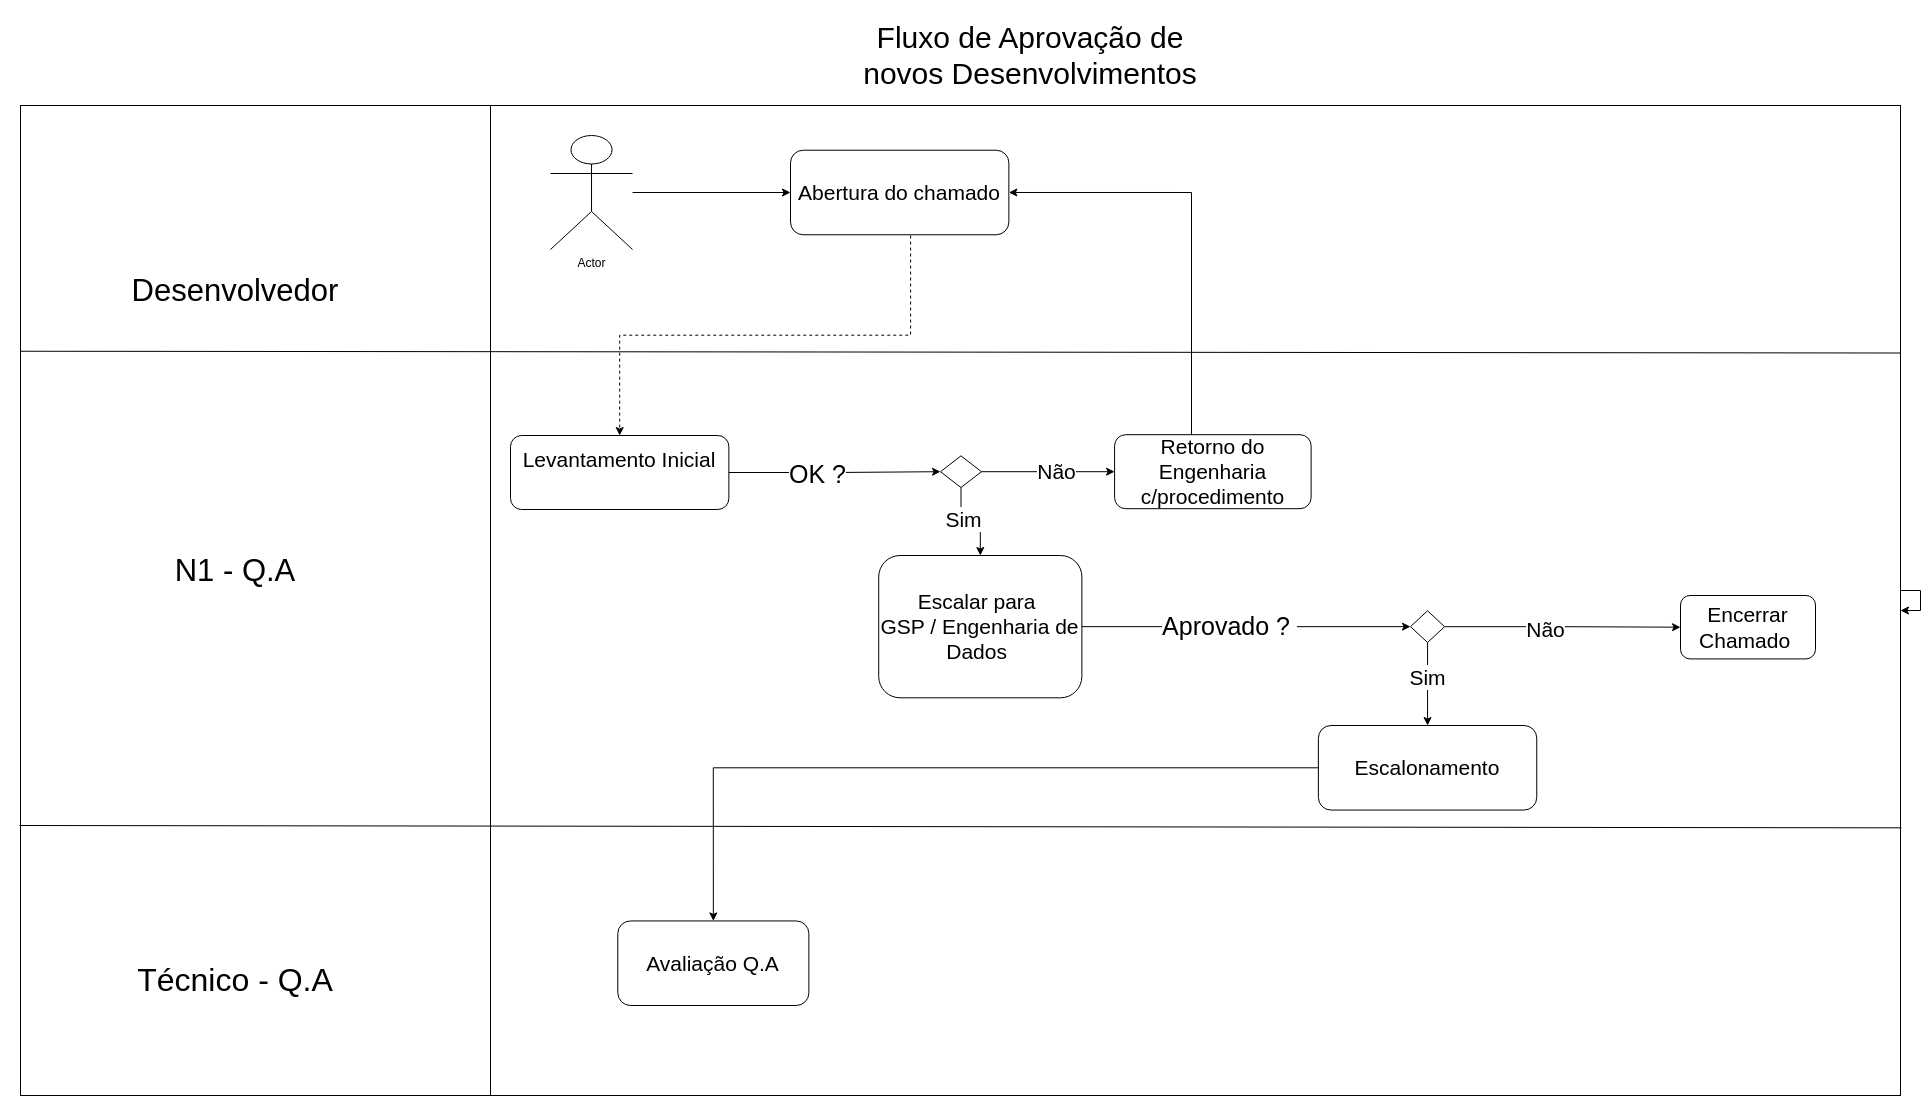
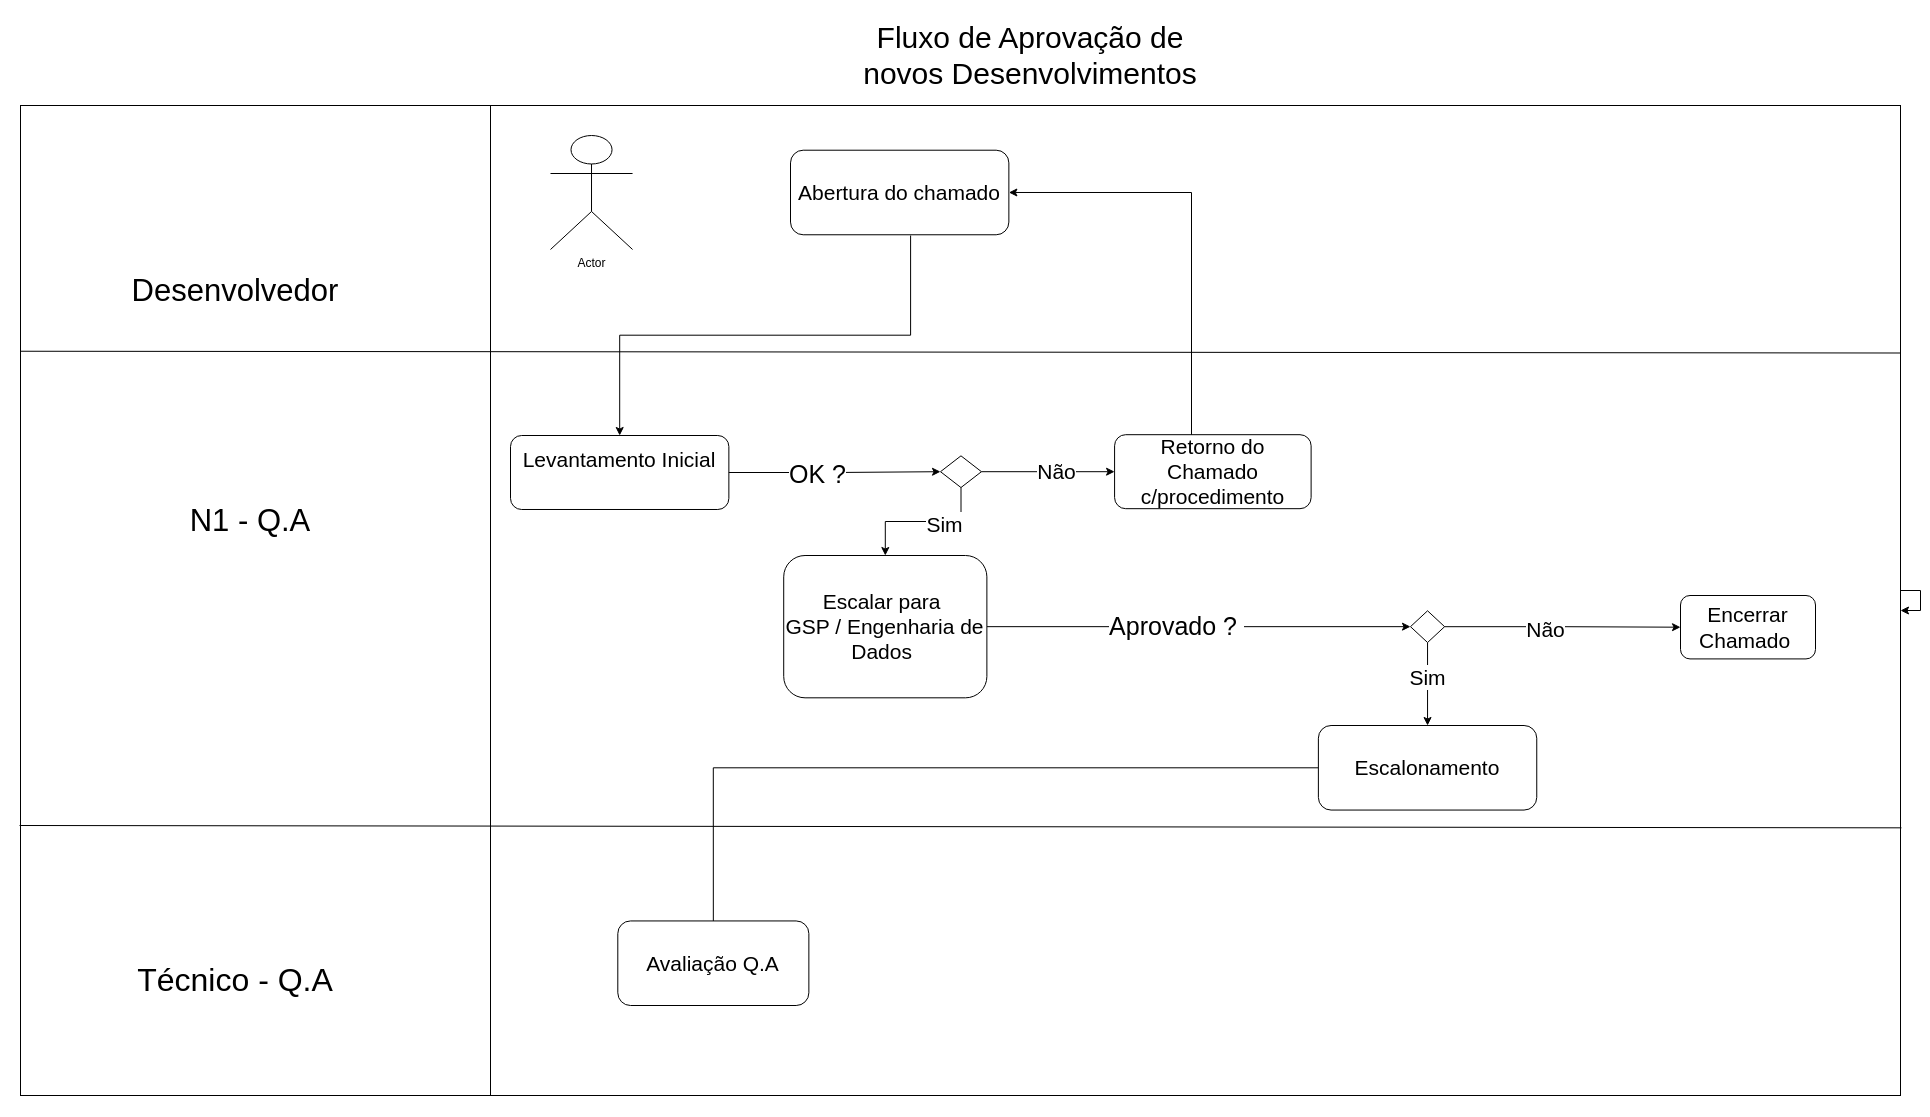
edge "Actor" -> "Abertura do chamado": removed
edge "Abertura do chamado" -> "Levantamento Inicial": style dashed -> solid
node "Retorno do Engenharia c/procedimento": label "Retorno do Engenharia c/procedimento" -> "Retorno do Chamado c/procedimento"
node "N1 - Q.A": moved (236, 571) -> (251, 521)
node "Escalar para GSP / Engenharia de Dados": moved (980, 627) -> (885, 627)
edge "Escalonamento" -> "Avaliação Q.A": arrowhead classic -> none
